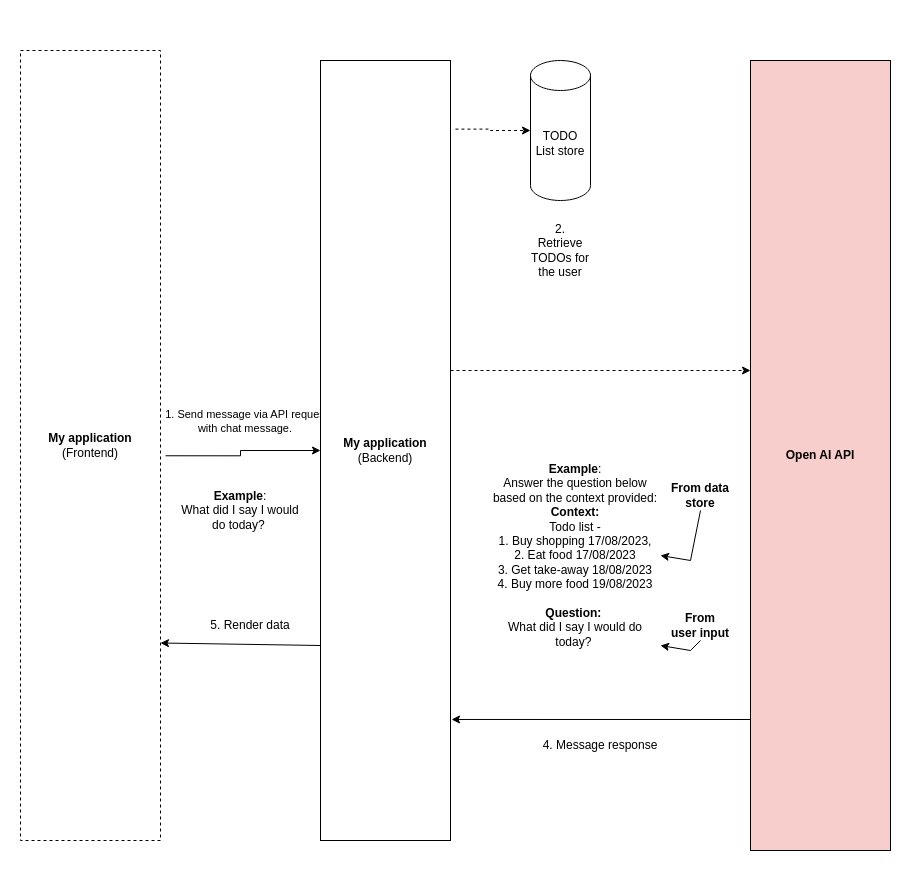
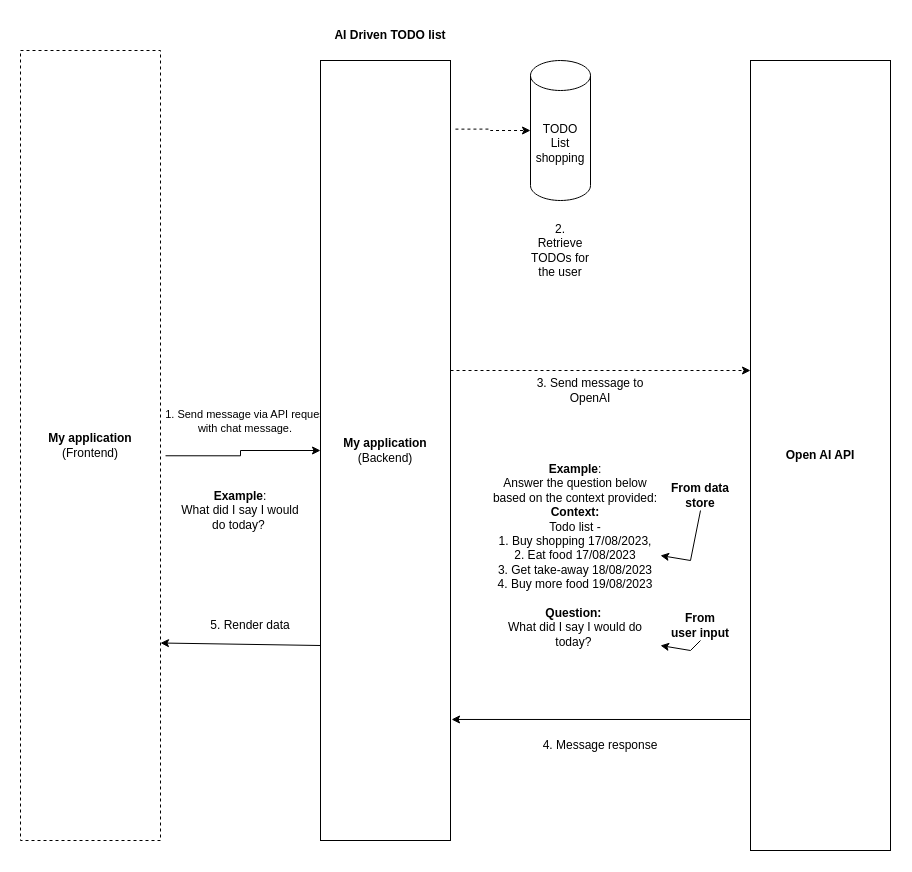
node "AI Driven TODO list": added
node "TODO List store": label "TODO List store" -> "TODO List shopping"
node "3. Send message to OpenAI": added
node "Open AI API": fillcolor #f8cecc -> #ffffff
